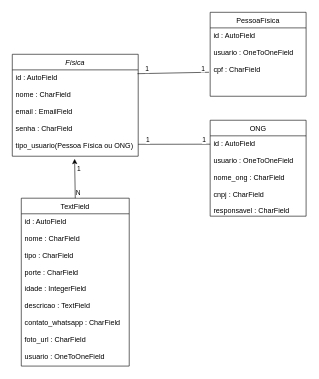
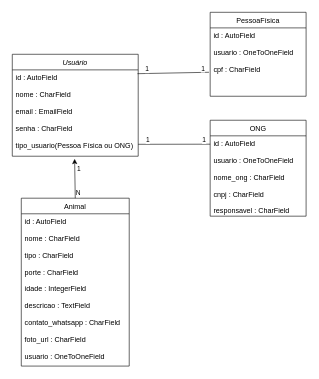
node "Física": label "Física" -> "Usuário"
node "TextField": label "TextField" -> "Animal"
